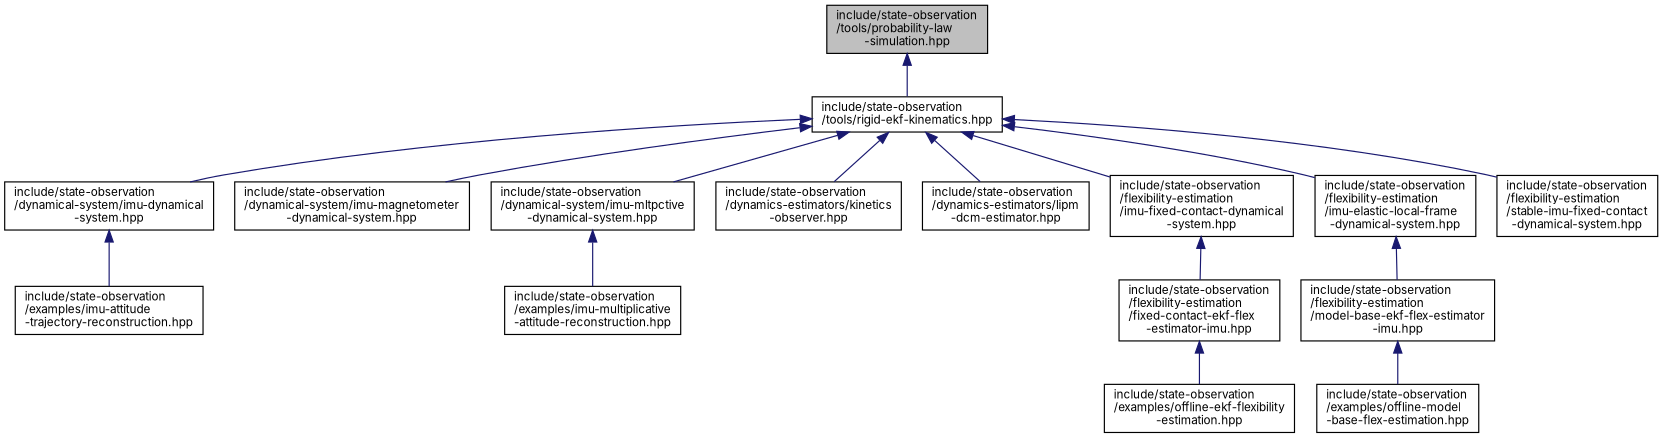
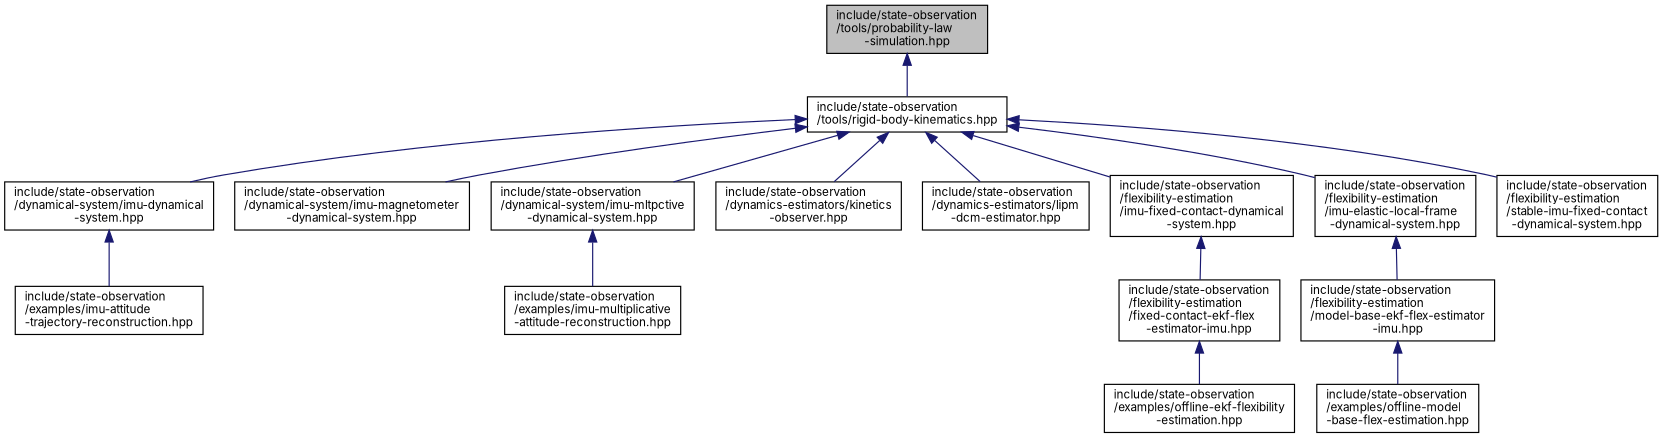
node "include/state-observation /tools/rigid-ekf-kinematics.hpp": label "include/state-observation /tools/rigid-ekf-kinematics.hpp" -> "include/state-observation /tools/rigid-body-kinematics.hpp"
